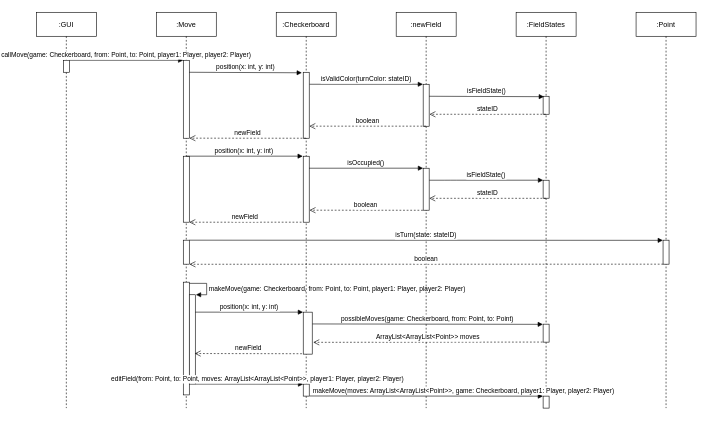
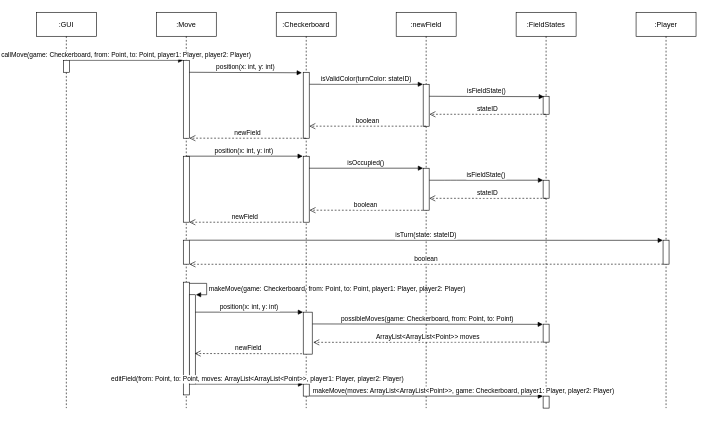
node ":Point": label ":Point" -> ":Player"
